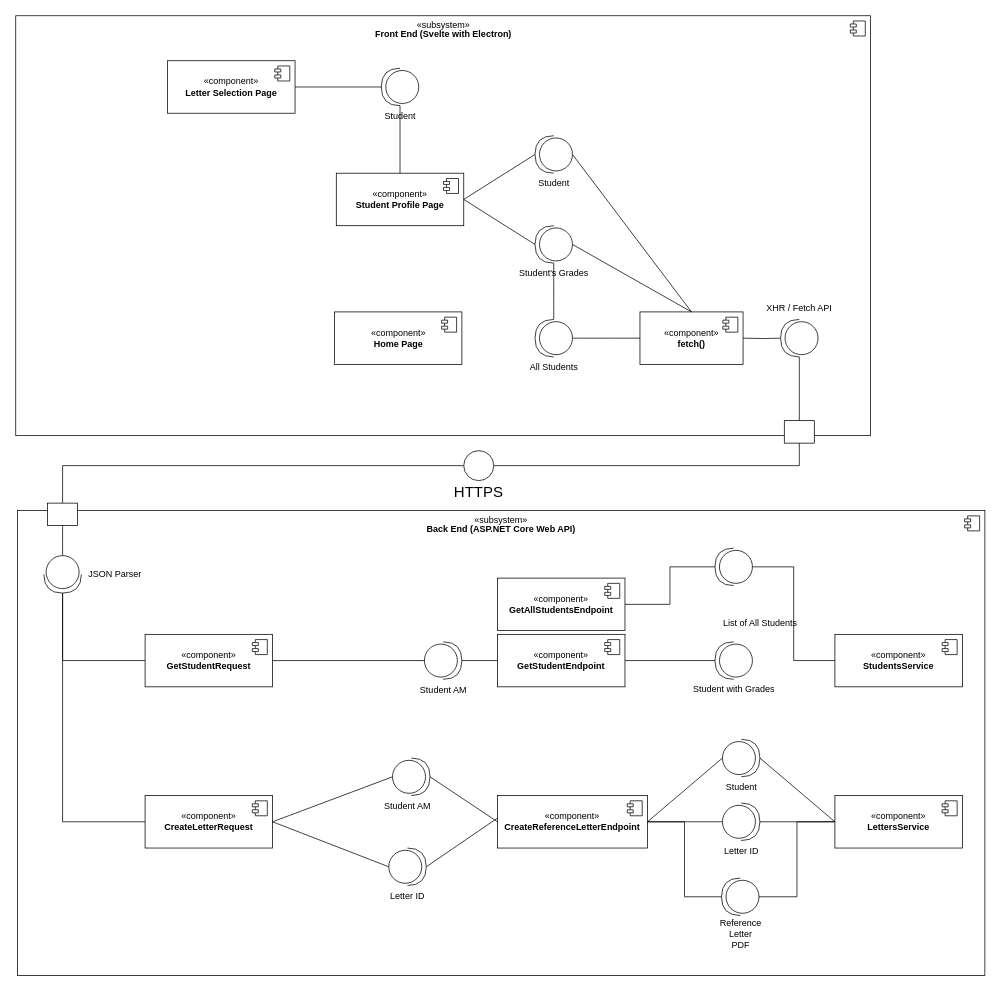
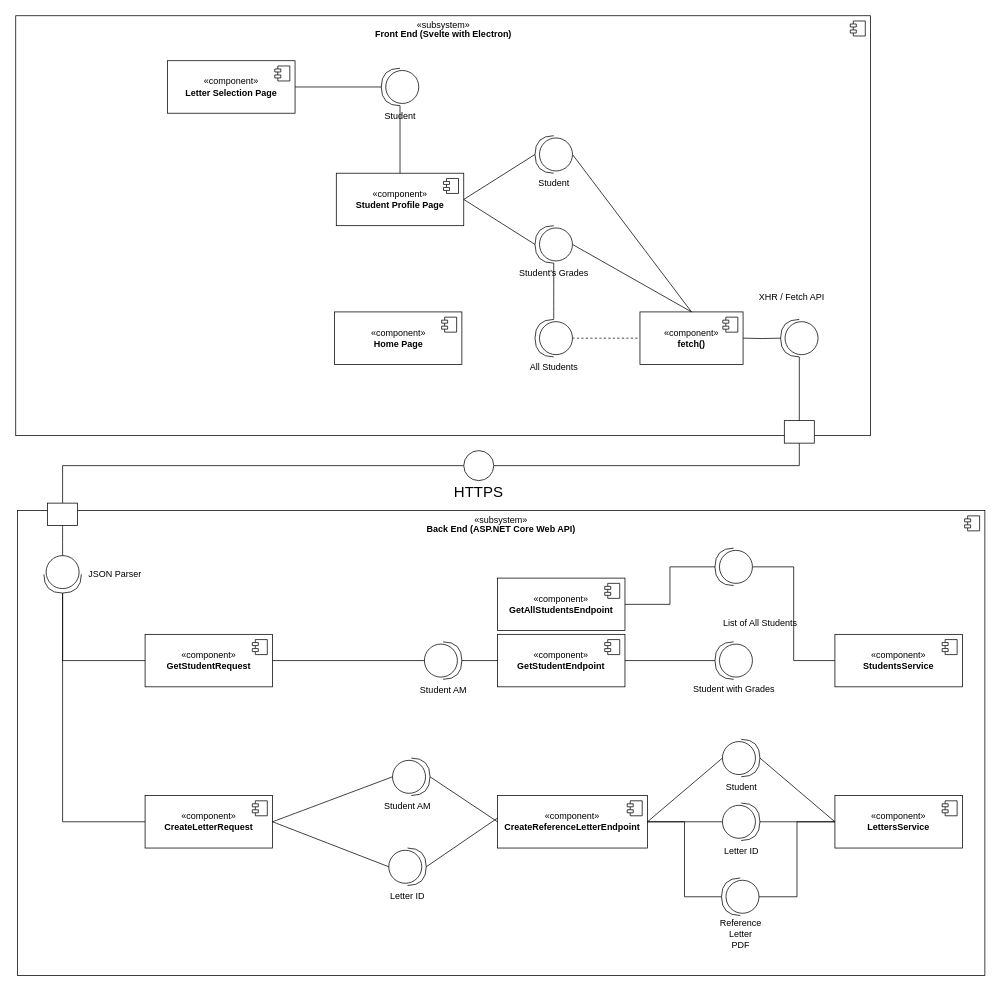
node "XHR / Fetch API": moved (800, 308) -> (792, 297)
edge "All Students" -- "«component» fetch()": style solid -> dashed
